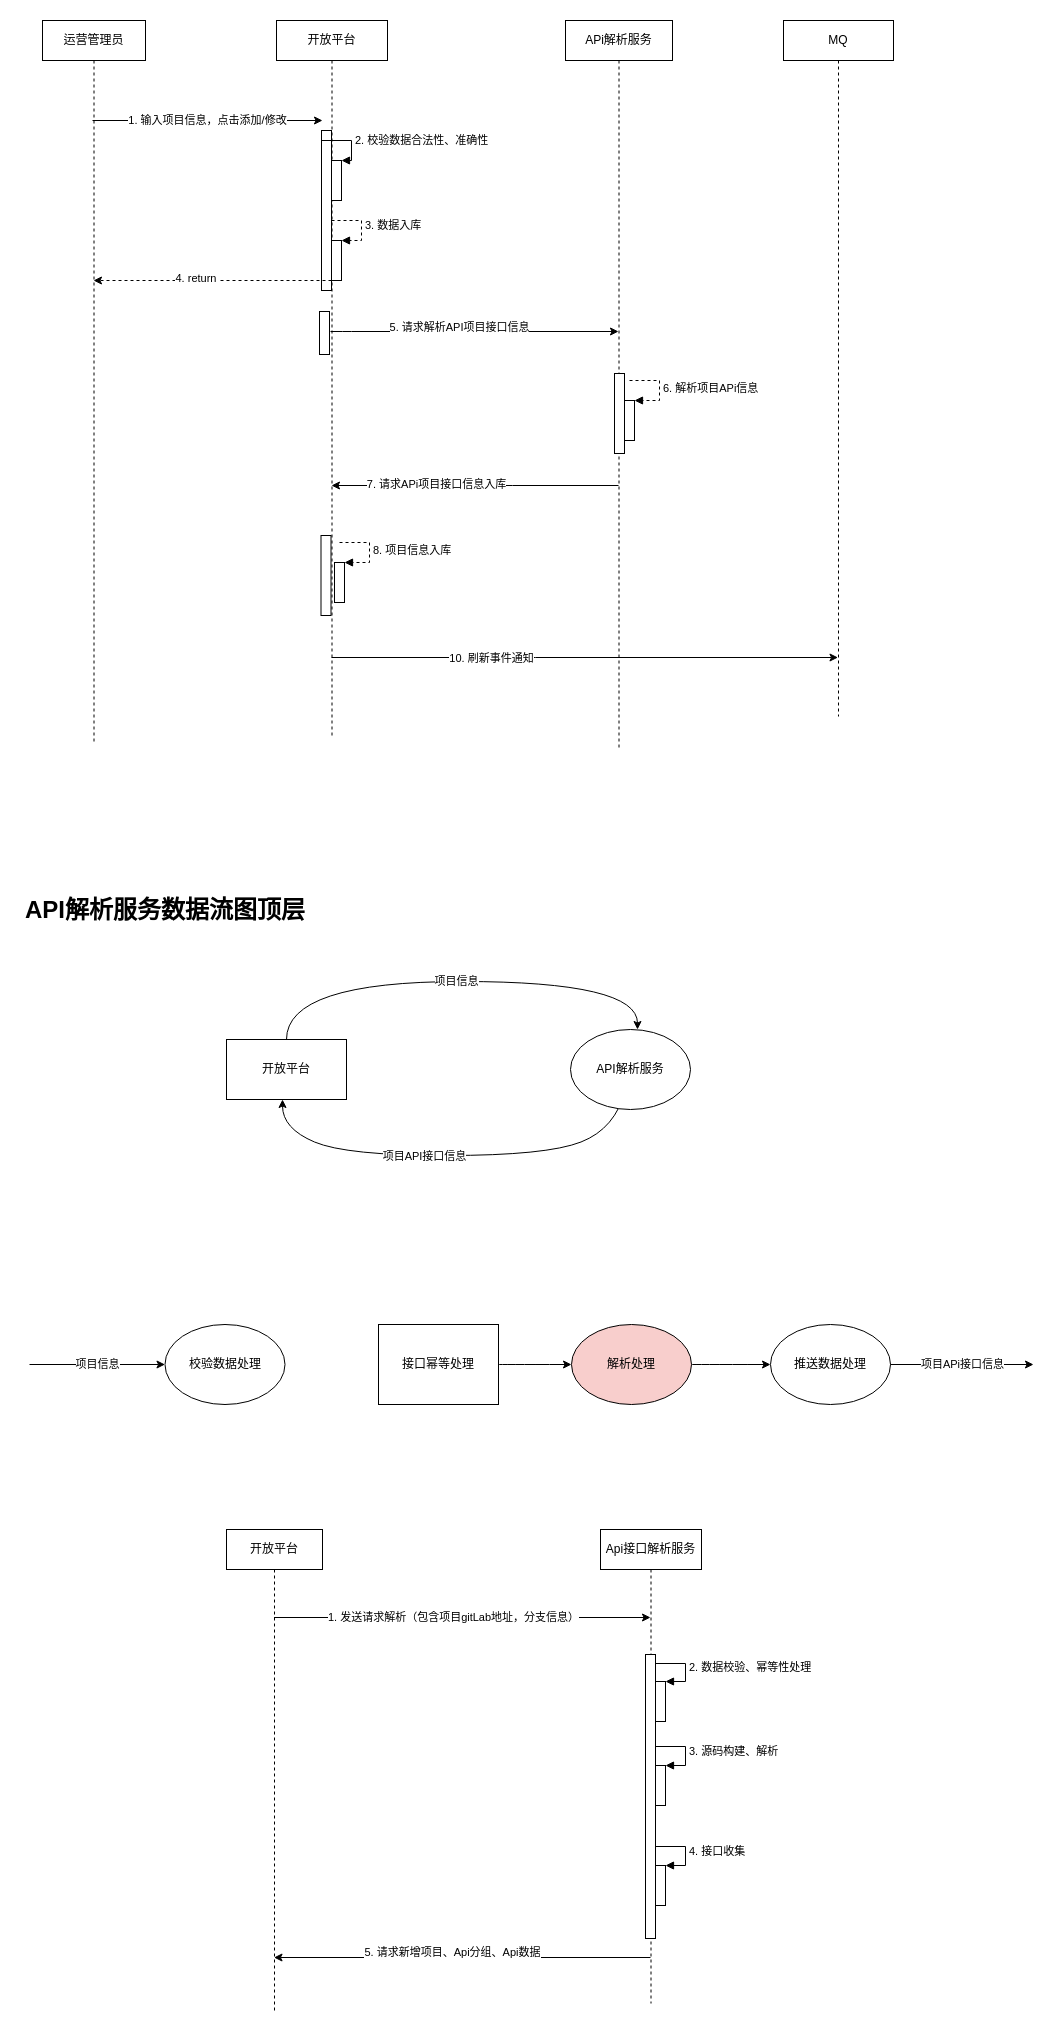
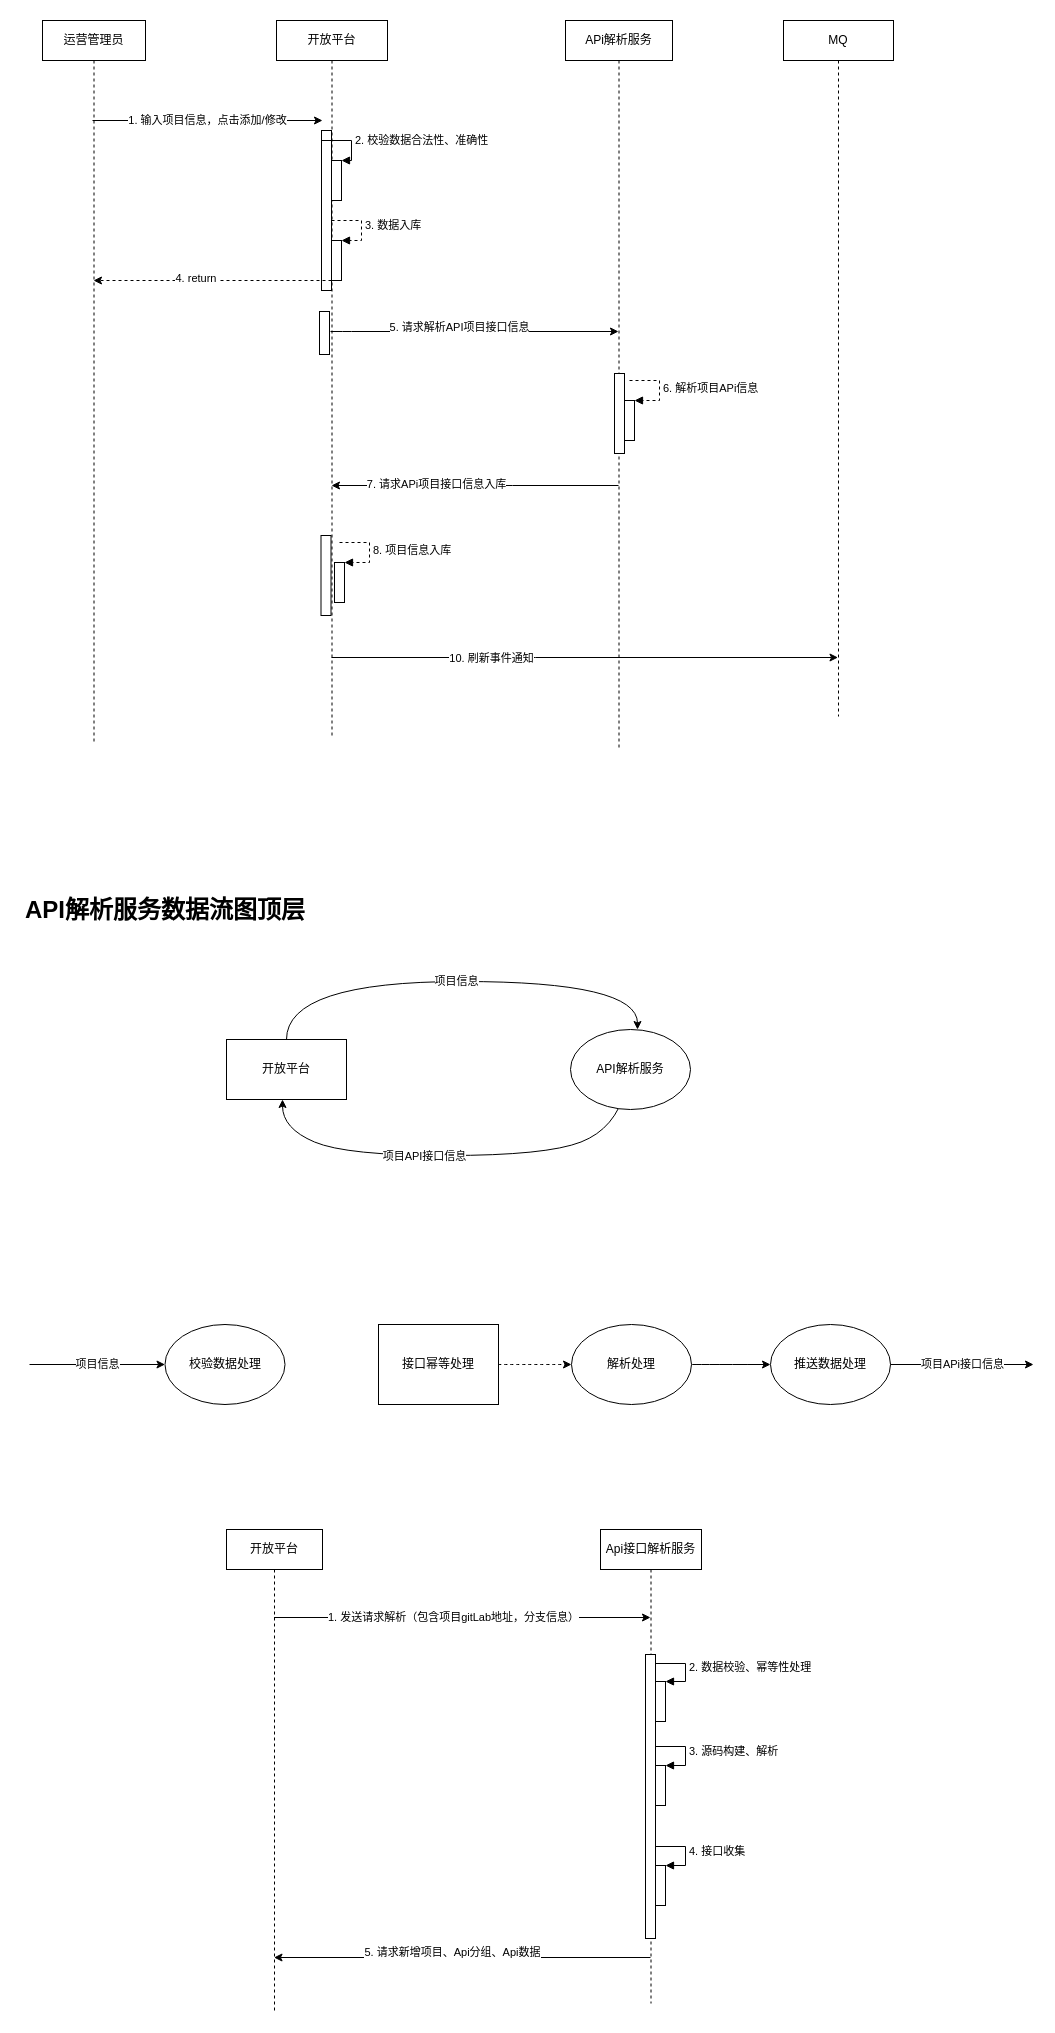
edge "接口幂等处理" -> "解析处理": style solid -> dashed
node "解析处理": fillcolor #f8cecc -> #ffffff
